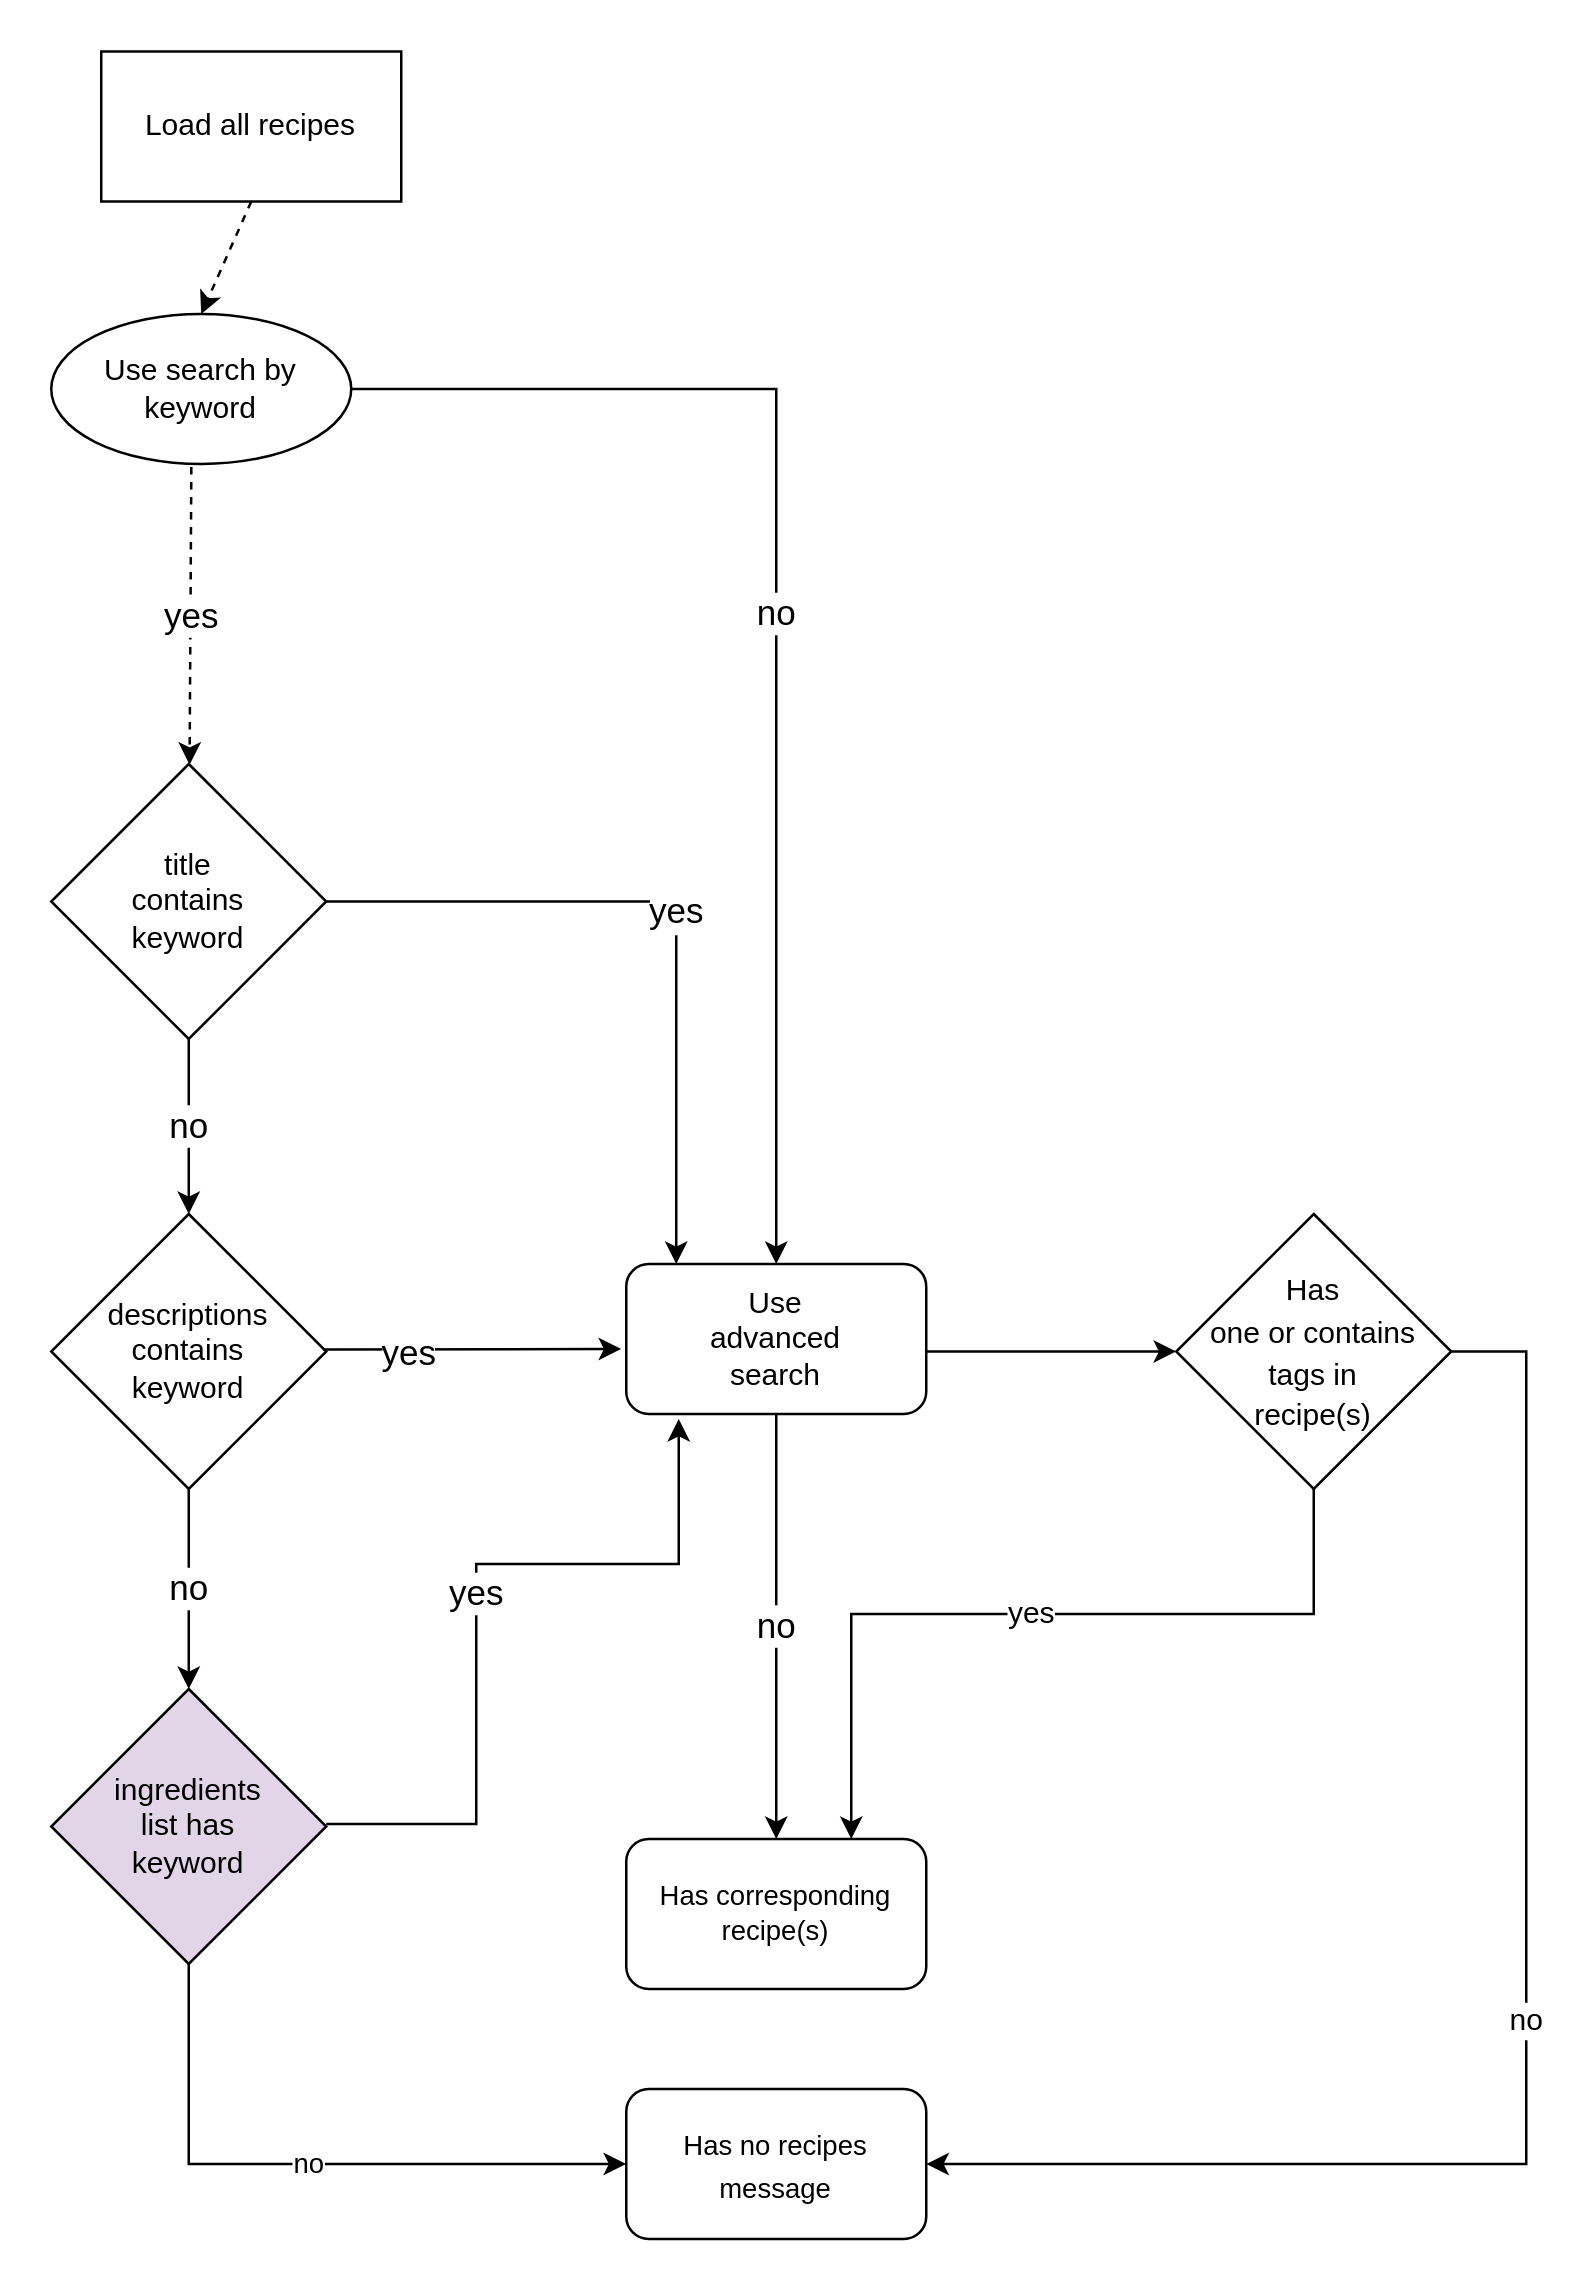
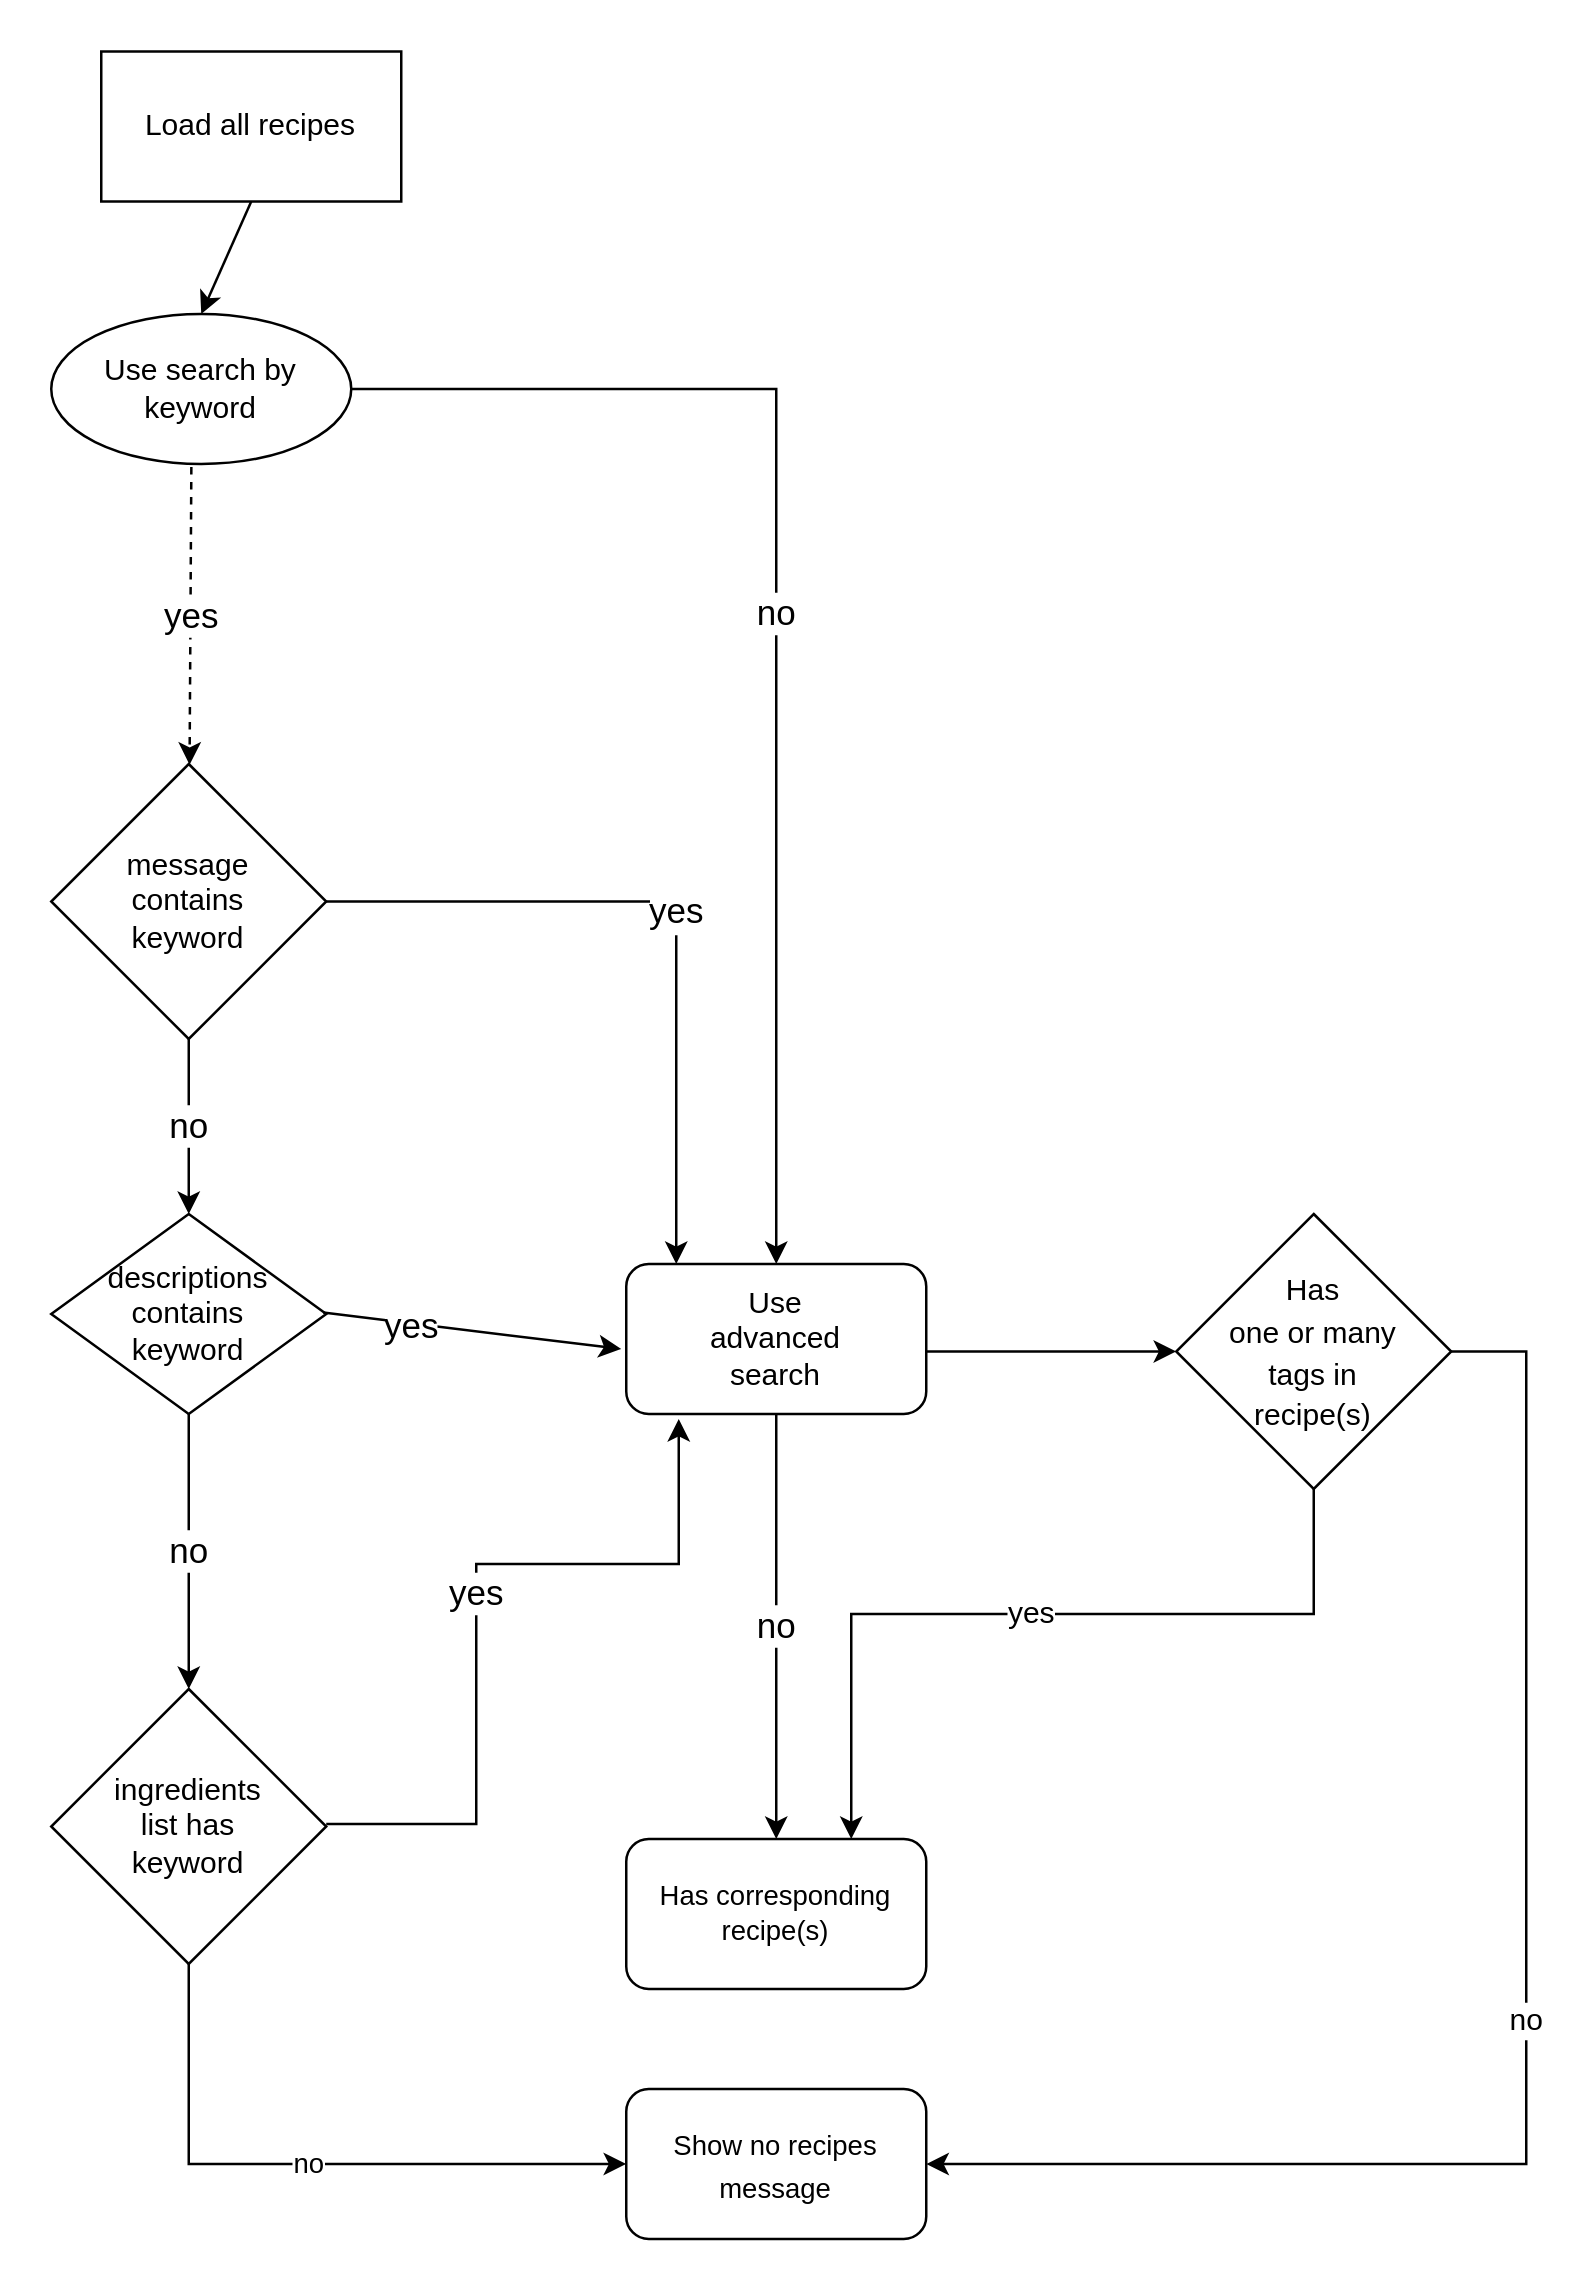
edge "Load all recipes" -> "Use search by keyword": style dashed -> solid
node "title contains keyword": label "title contains keyword" -> "message contains keyword"
node "descriptions contains keyword": size 275x275 -> 275x200
node "Has one or contains tags in recipe(s)": label "Has one or contains tags in recipe(s)" -> "Has one or many tags in recipe(s)"
node "ingredients list has keyword": fillcolor #e1d5e7 -> #ffffff
node "Has no recipes message": label "Has no recipes message" -> "Show no recipes message"
